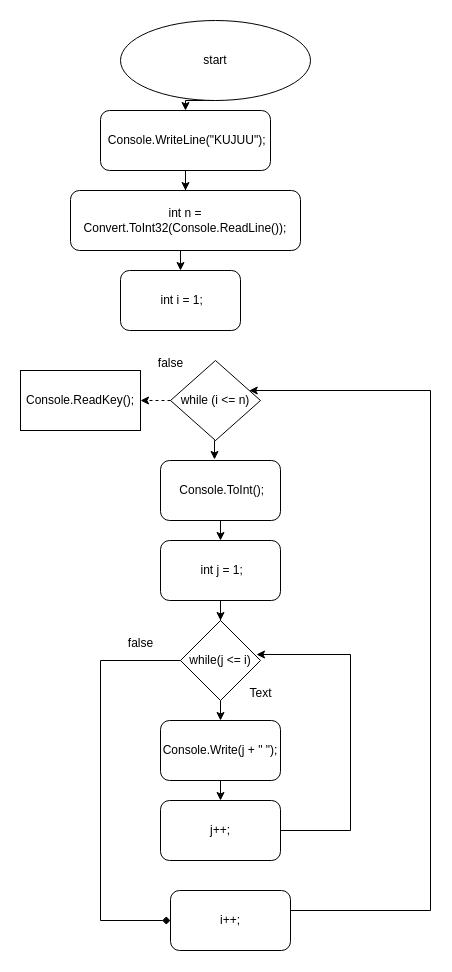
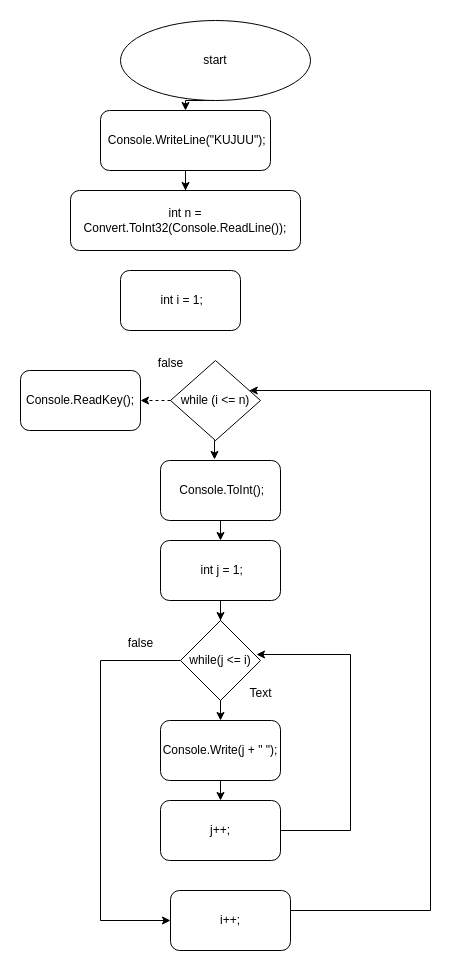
edge "int n = Convert.ToInt32(Console.ReadLine());" -> "int i = 1;": removed
node "Console.ReadKey();": shape rectangle -> rounded rectangle
edge "while(j <= i)" -> "i++;": arrowhead diamond -> classic
